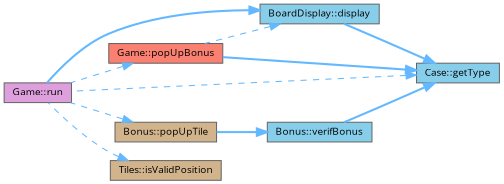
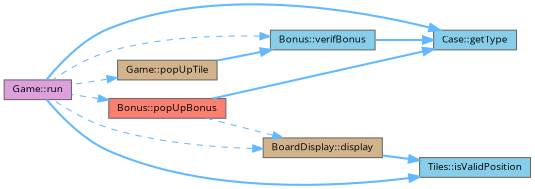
node "BoardDisplay::display": fillcolor skyblue -> tan
edge "Game::run" -> "BoardDisplay::display": style bold -> dashed
edge "BoardDisplay::display" -> "Case::getType": now "BoardDisplay::display" -> "Tiles::isValidPosition"
edge "Game::run" -> "Bonus::verifBonus": added
node "Game::popUpBonus": label "Game::popUpBonus" -> "Bonus::popUpBonus"
edge "Game::run" -> "Case::getType": style dashed -> bold
node "Bonus::popUpTile": label "Bonus::popUpTile" -> "Game::popUpTile"
edge "Game::run" -> "Tiles::isValidPosition": style dashed -> bold
node "Tiles::isValidPosition": fillcolor tan -> skyblue
